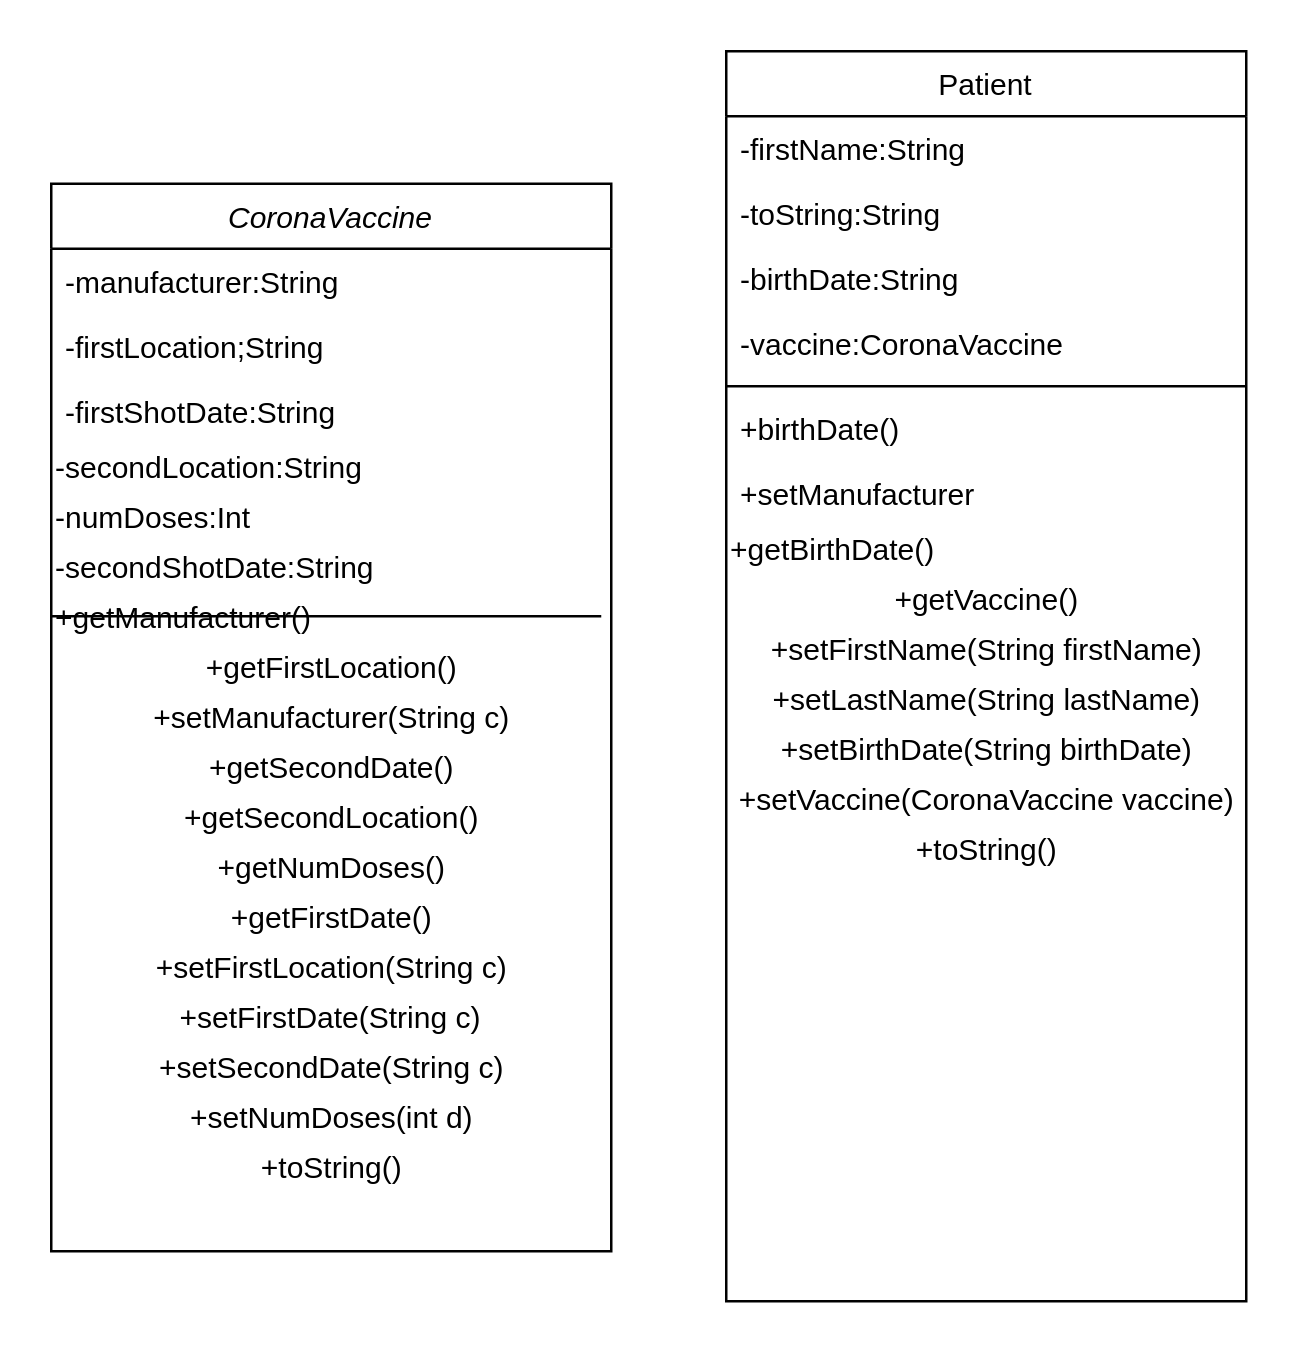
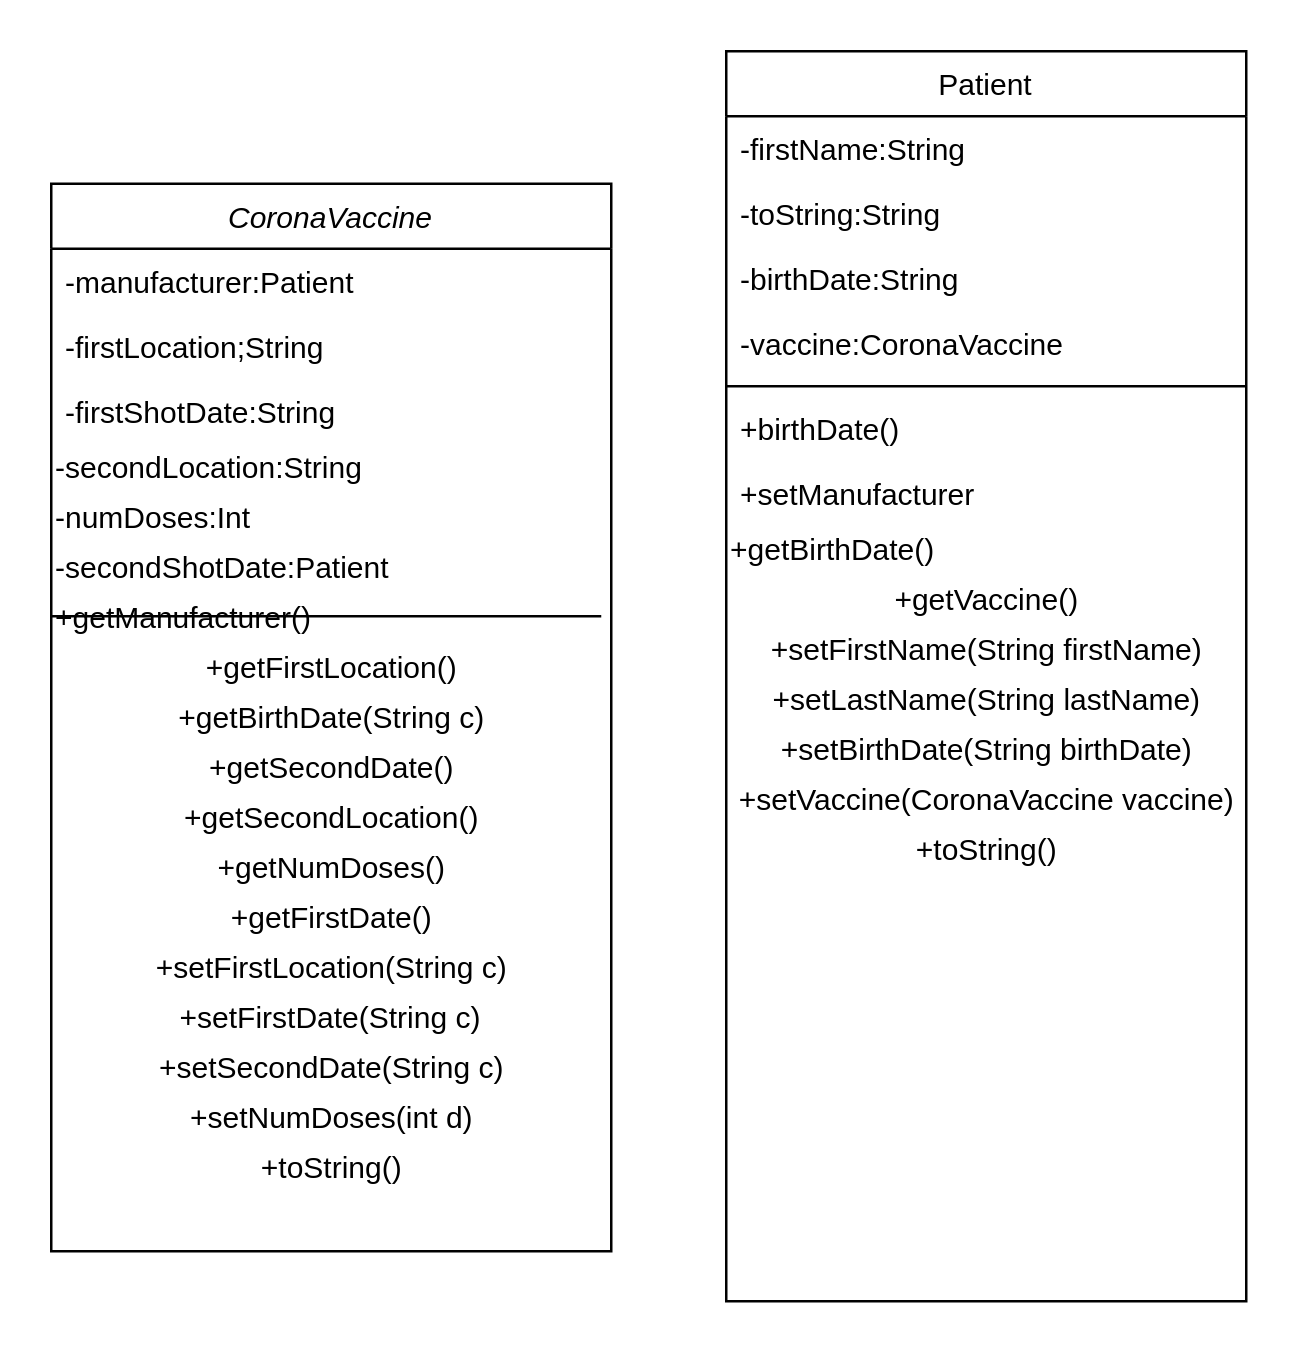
node "-manufacturer:String": label "-manufacturer:String" -> "-manufacturer:Patient"
node "-secondShotDate:String": label "-secondShotDate:String" -> "-secondShotDate:Patient"
node "+setManufacturer(String c)": label "+setManufacturer(String c)" -> "+getBirthDate(String c)"
